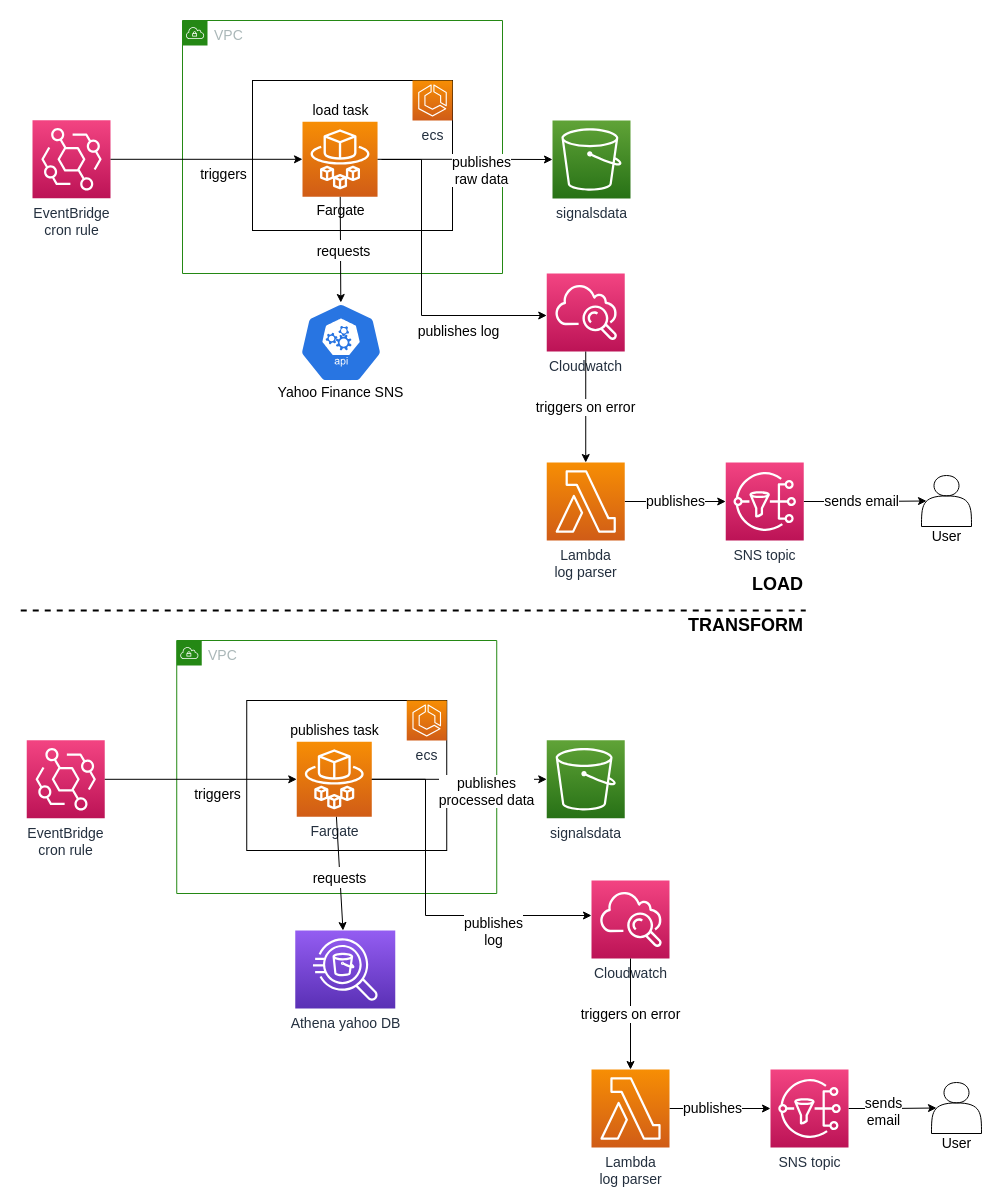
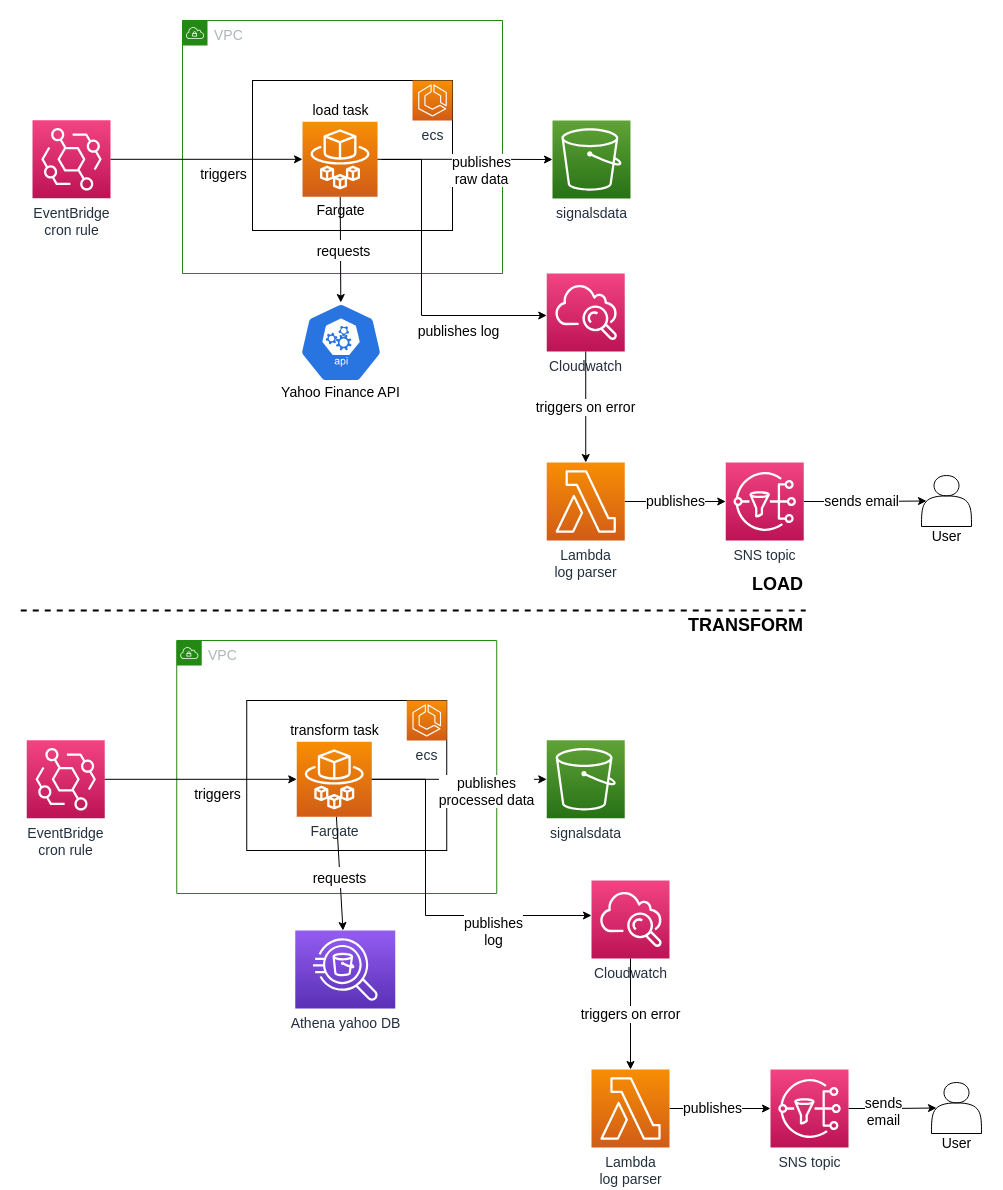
node "Yahoo Finance SNS": label "Yahoo Finance SNS" -> "Yahoo Finance API"
node "publishes task": label "publishes task" -> "transform task"
